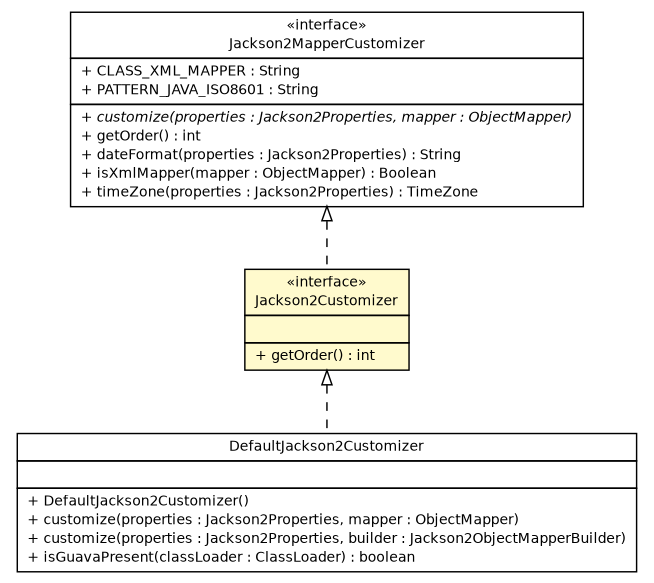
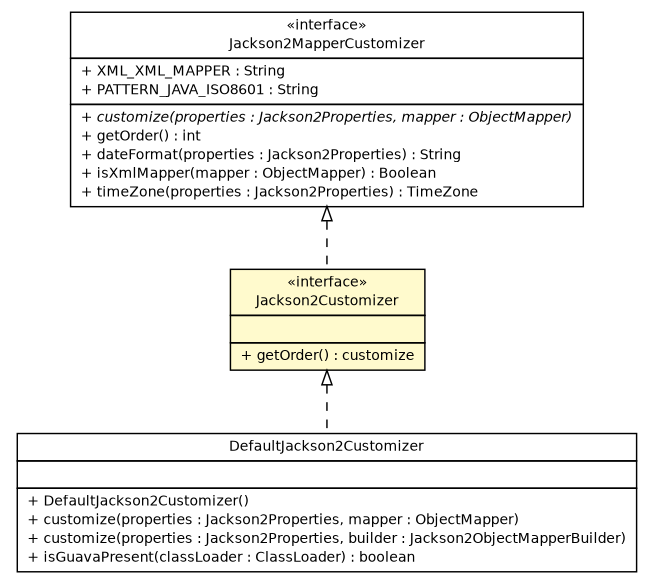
node "Jackson2MapperCustomizer": text "+ CLASS_XML_MAPPER : String" -> "+ XML_XML_MAPPER : String"
node "Jackson2Customizer": text "+ getOrder() : int" -> "+ getOrder() : customize"
